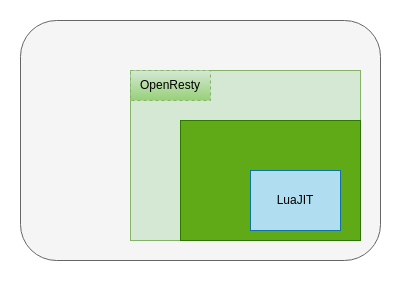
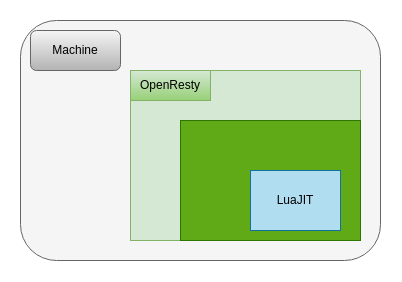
node "Machine": added
node "OpenResty": style dashed -> solid
